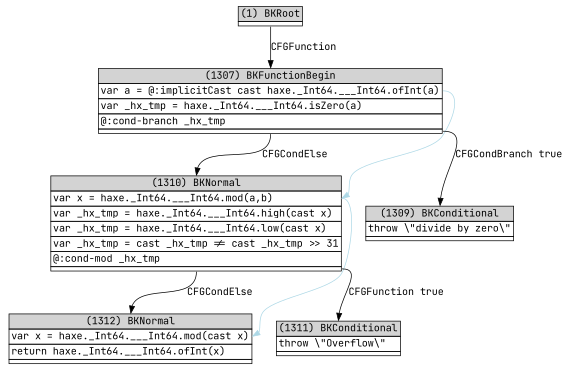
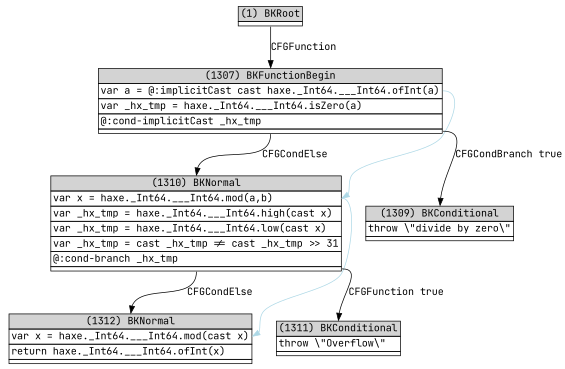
node "(1307) BKFunctionBegin": text "@:cond-branch _hx_tmp" -> "@:cond-implicitCast _hx_tmp"
node "(1310) BKNormal": text "@:cond-mod _hx_tmp" -> "@:cond-branch _hx_tmp"
